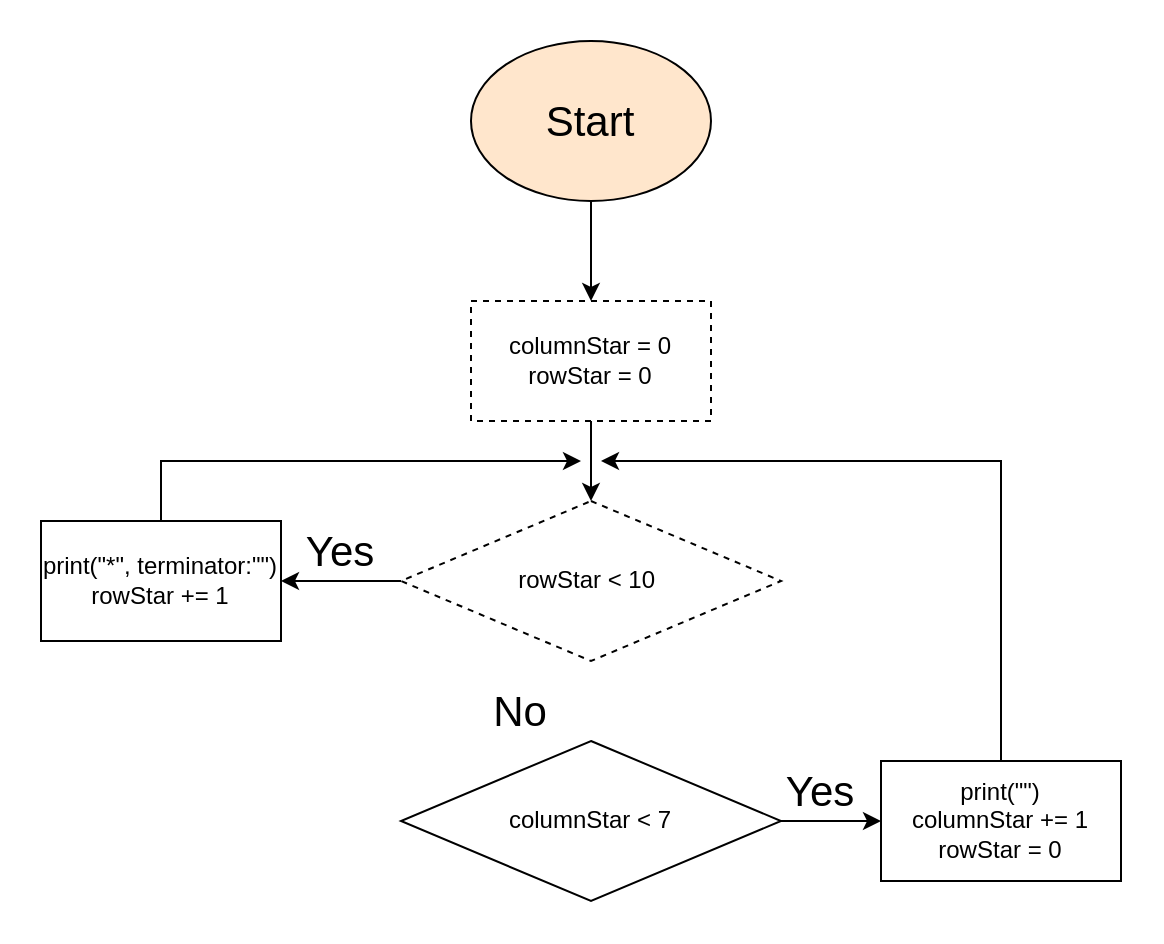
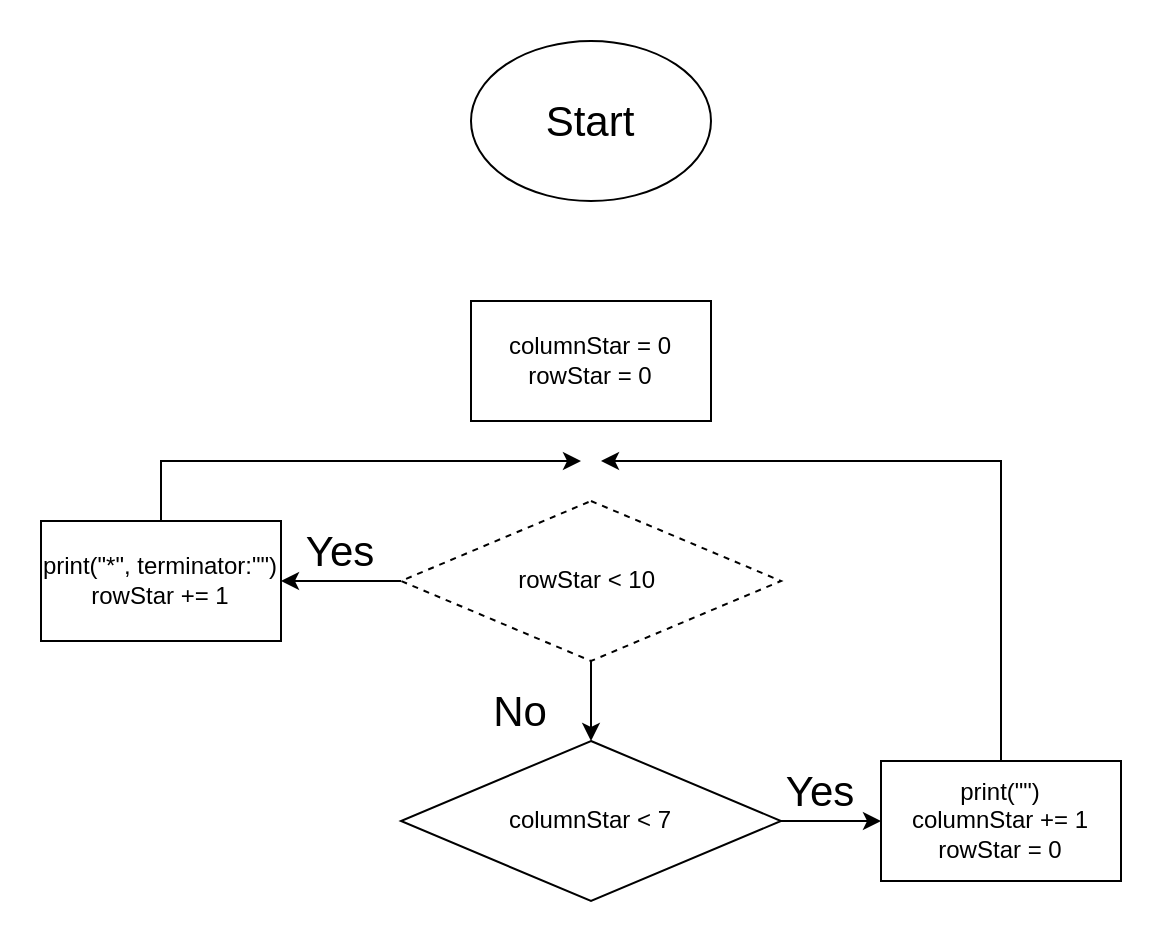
node "Start": fillcolor #ffe6cc -> #ffffff
edge "Start" -> "columnStar = 0 rowStar = 0": removed
node "columnStar = 0 rowStar = 0": style dashed -> solid
edge "columnStar = 0 rowStar = 0" -> "rowStar < 10": removed
edge "rowStar < 10" -> "columnStar < 7": added
